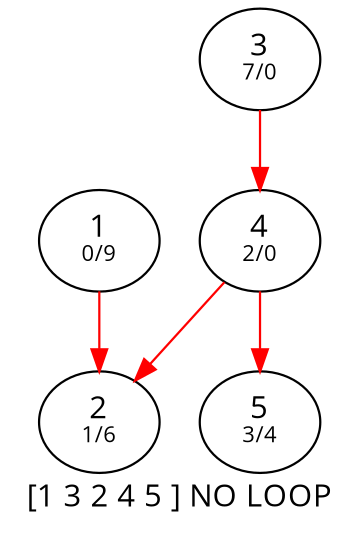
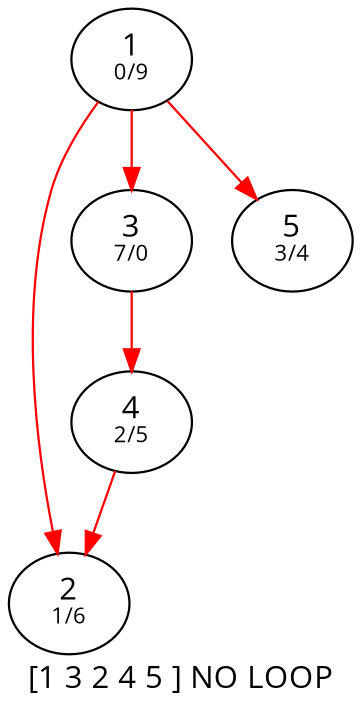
edge "1" -> "3": added
node "4": text "2/0" -> "2/5"
edge "4" -> "5": now "1" -> "5"
